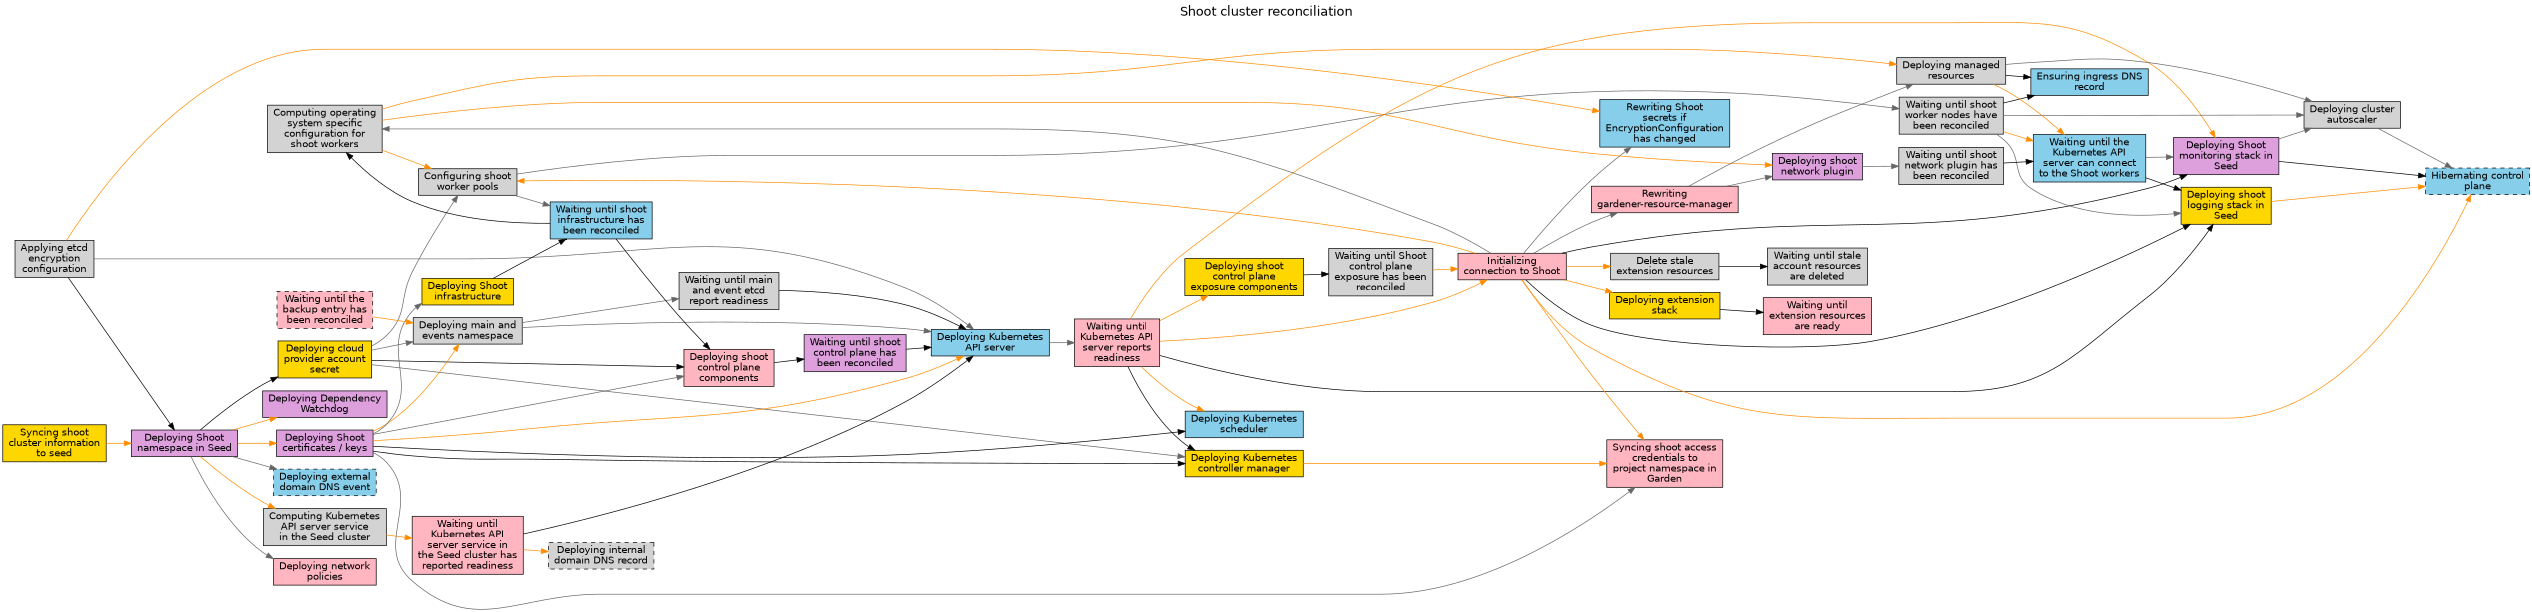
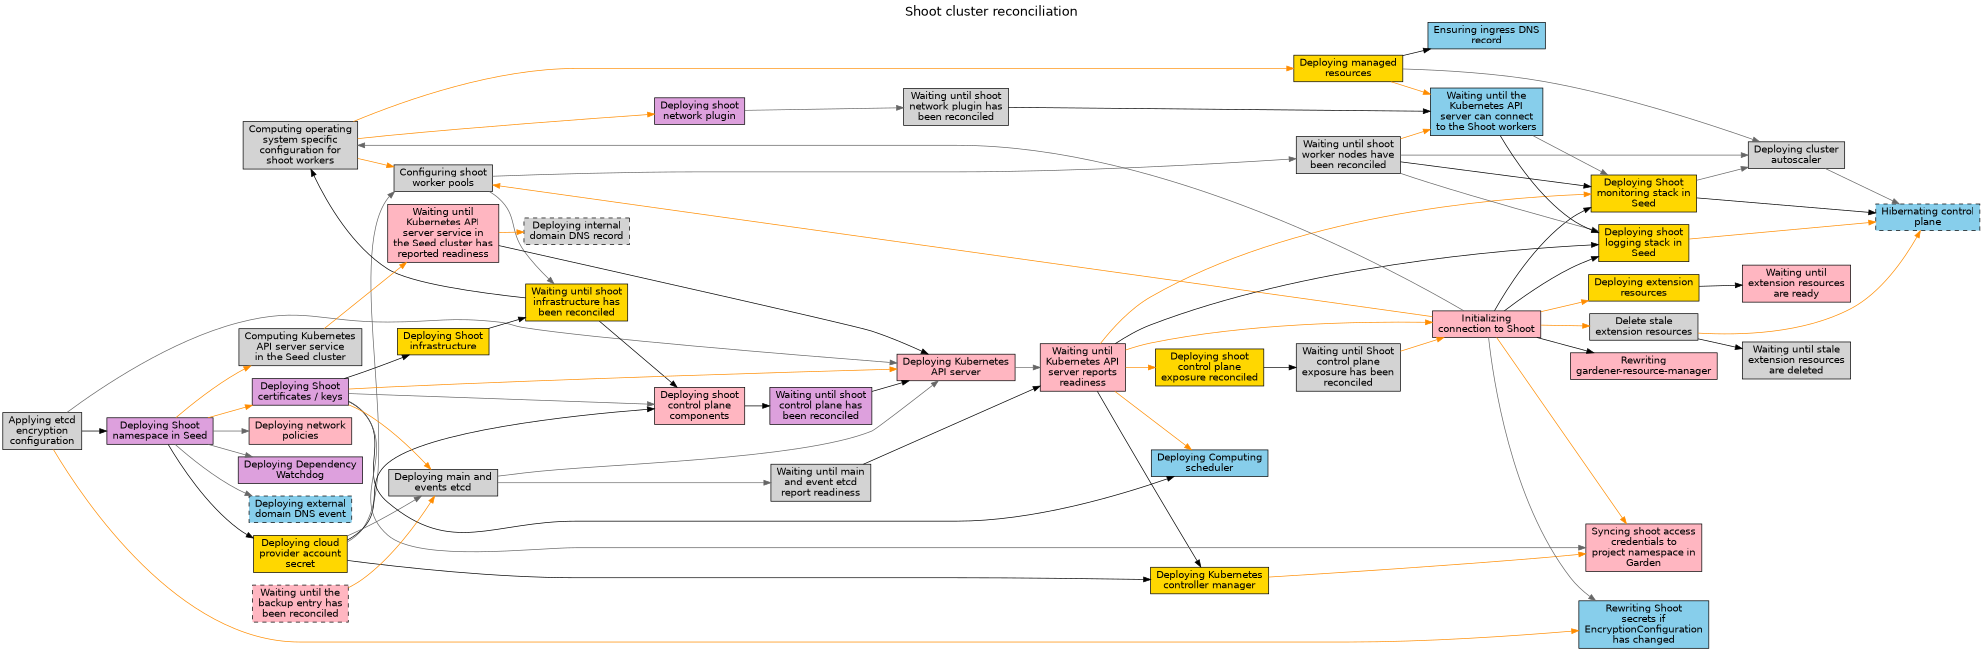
node "Deploying managed resources": fillcolor lightgrey -> gold
edge "Waiting until shoot worker nodes have been reconciled" -> "Ensuring ingress DNS record": now "Waiting until shoot worker nodes have been reconciled" -> "Deploying Shoot monitoring stack in Seed"
edge "Rewriting gardener-resource-manager" -> "Deploying managed resources": removed
node "Deploying Shoot monitoring stack in Seed": fillcolor plum -> gold
edge "Rewriting gardener-resource-manager" -> "Deploying shoot network plugin": removed
node "Waiting until shoot infrastructure has been reconciled": fillcolor skyblue -> gold
edge "Initializing connection to Shoot" -> "Rewriting gardener-resource-manager": color gray40 -> black
node "Waiting until stale account resources are deleted": label "Waiting until stale account resources are deleted" -> "Waiting until stale extension resources are deleted"
node "Deploying shoot control plane exposure components": label "Deploying shoot control plane exposure components" -> "Deploying shoot control plane exposure reconciled"
edge "Waiting until main and event etcd report readiness" -> "Deploying Kubernetes API server": now "Waiting until main and event etcd report readiness" -> "Waiting until Kubernetes API server reports readiness"
node "Deploying extension stack": label "Deploying extension stack" -> "Deploying extension resources"
node "Deploying main and events namespace": label "Deploying main and events namespace" -> "Deploying main and events etcd"
node "Deploying Kubernetes API server": fillcolor skyblue -> lightpink
edge "Deploying Shoot certificates / keys" -> "Deploying Shoot infrastructure": color gray40 -> black
edge "Deploying cloud provider account secret" -> "Deploying Kubernetes controller manager": color gray40 -> black
edge "Initializing connection to Shoot" -> "Hibernating control plane": now "Delete stale extension resources" -> "Hibernating control plane"
node "Deploying Kubernetes scheduler": label "Deploying Kubernetes scheduler" -> "Deploying Computing scheduler"
edge "Deploying Shoot namespace in Seed" -> "Deploying Dependency Watchdog": color darkorange -> gray40
node "Syncing shoot cluster information to seed": removed
edge "Deploying Shoot certificates / keys" -> "Deploying Kubernetes controller manager": removed
